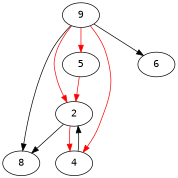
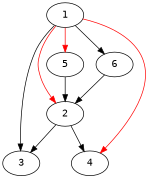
node "9": label "9" -> "1"
edge "5" -> "2": color red -> black
edge "2" -> "4": color red -> black
edge "4" -> "2": now "6" -> "2"
node "8": label "8" -> "3"
